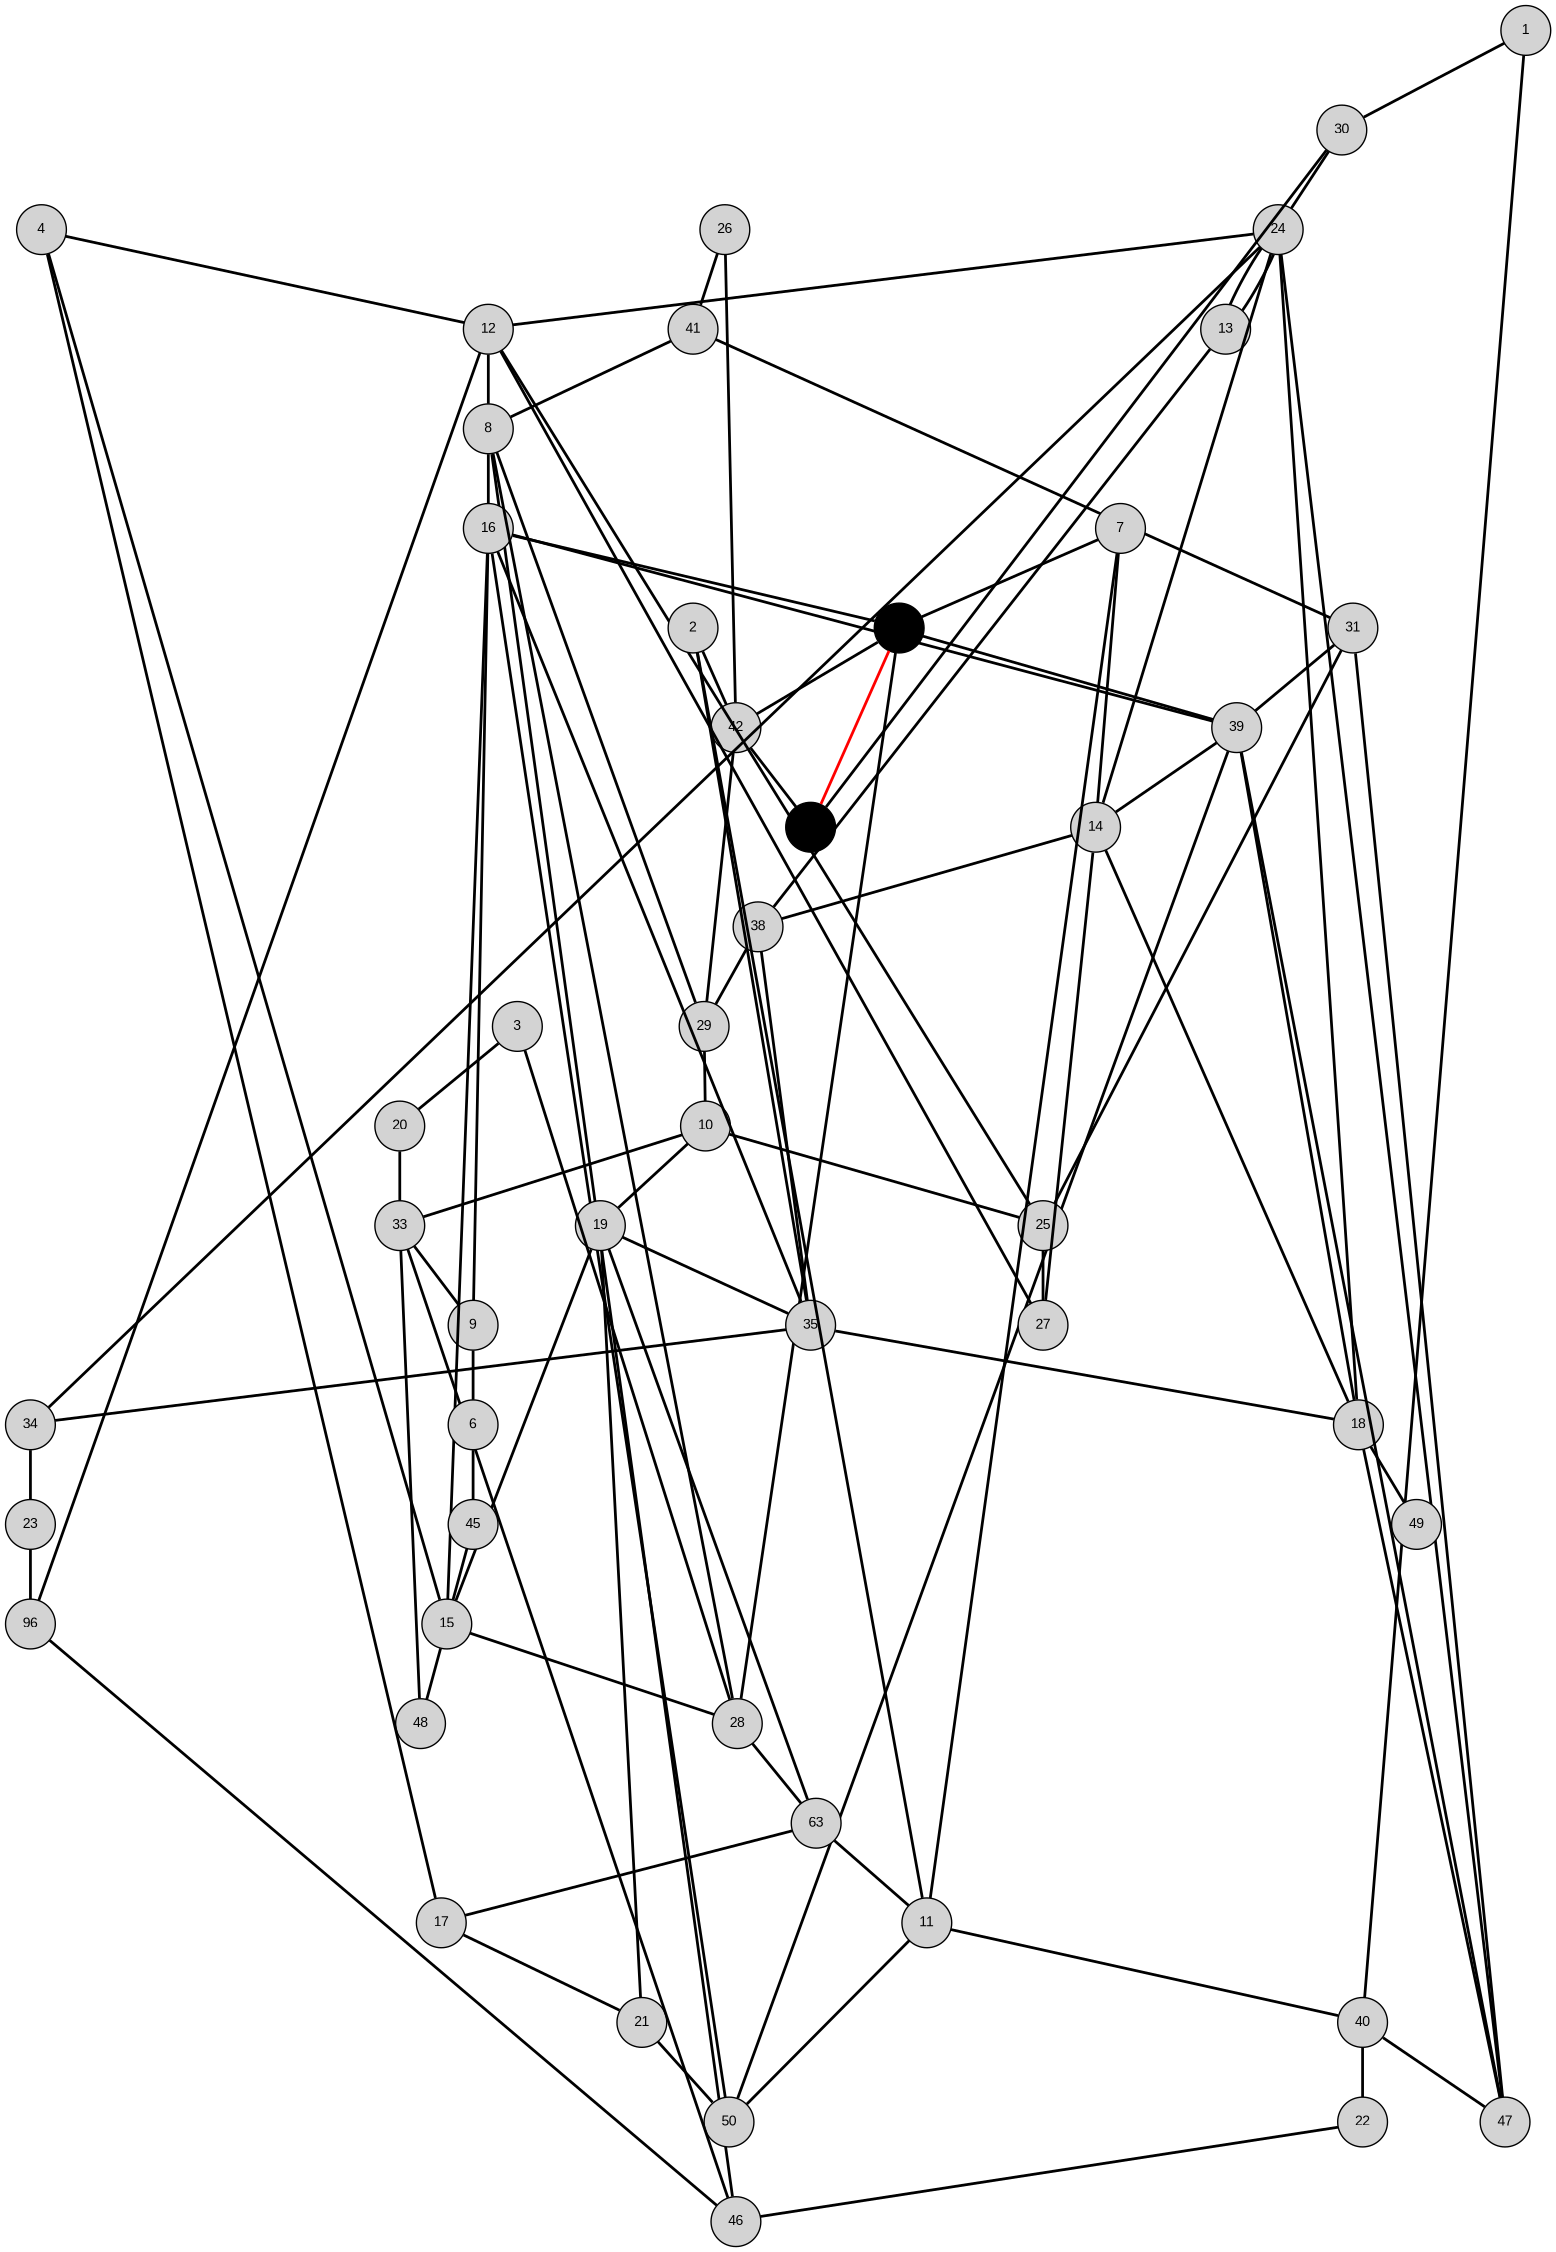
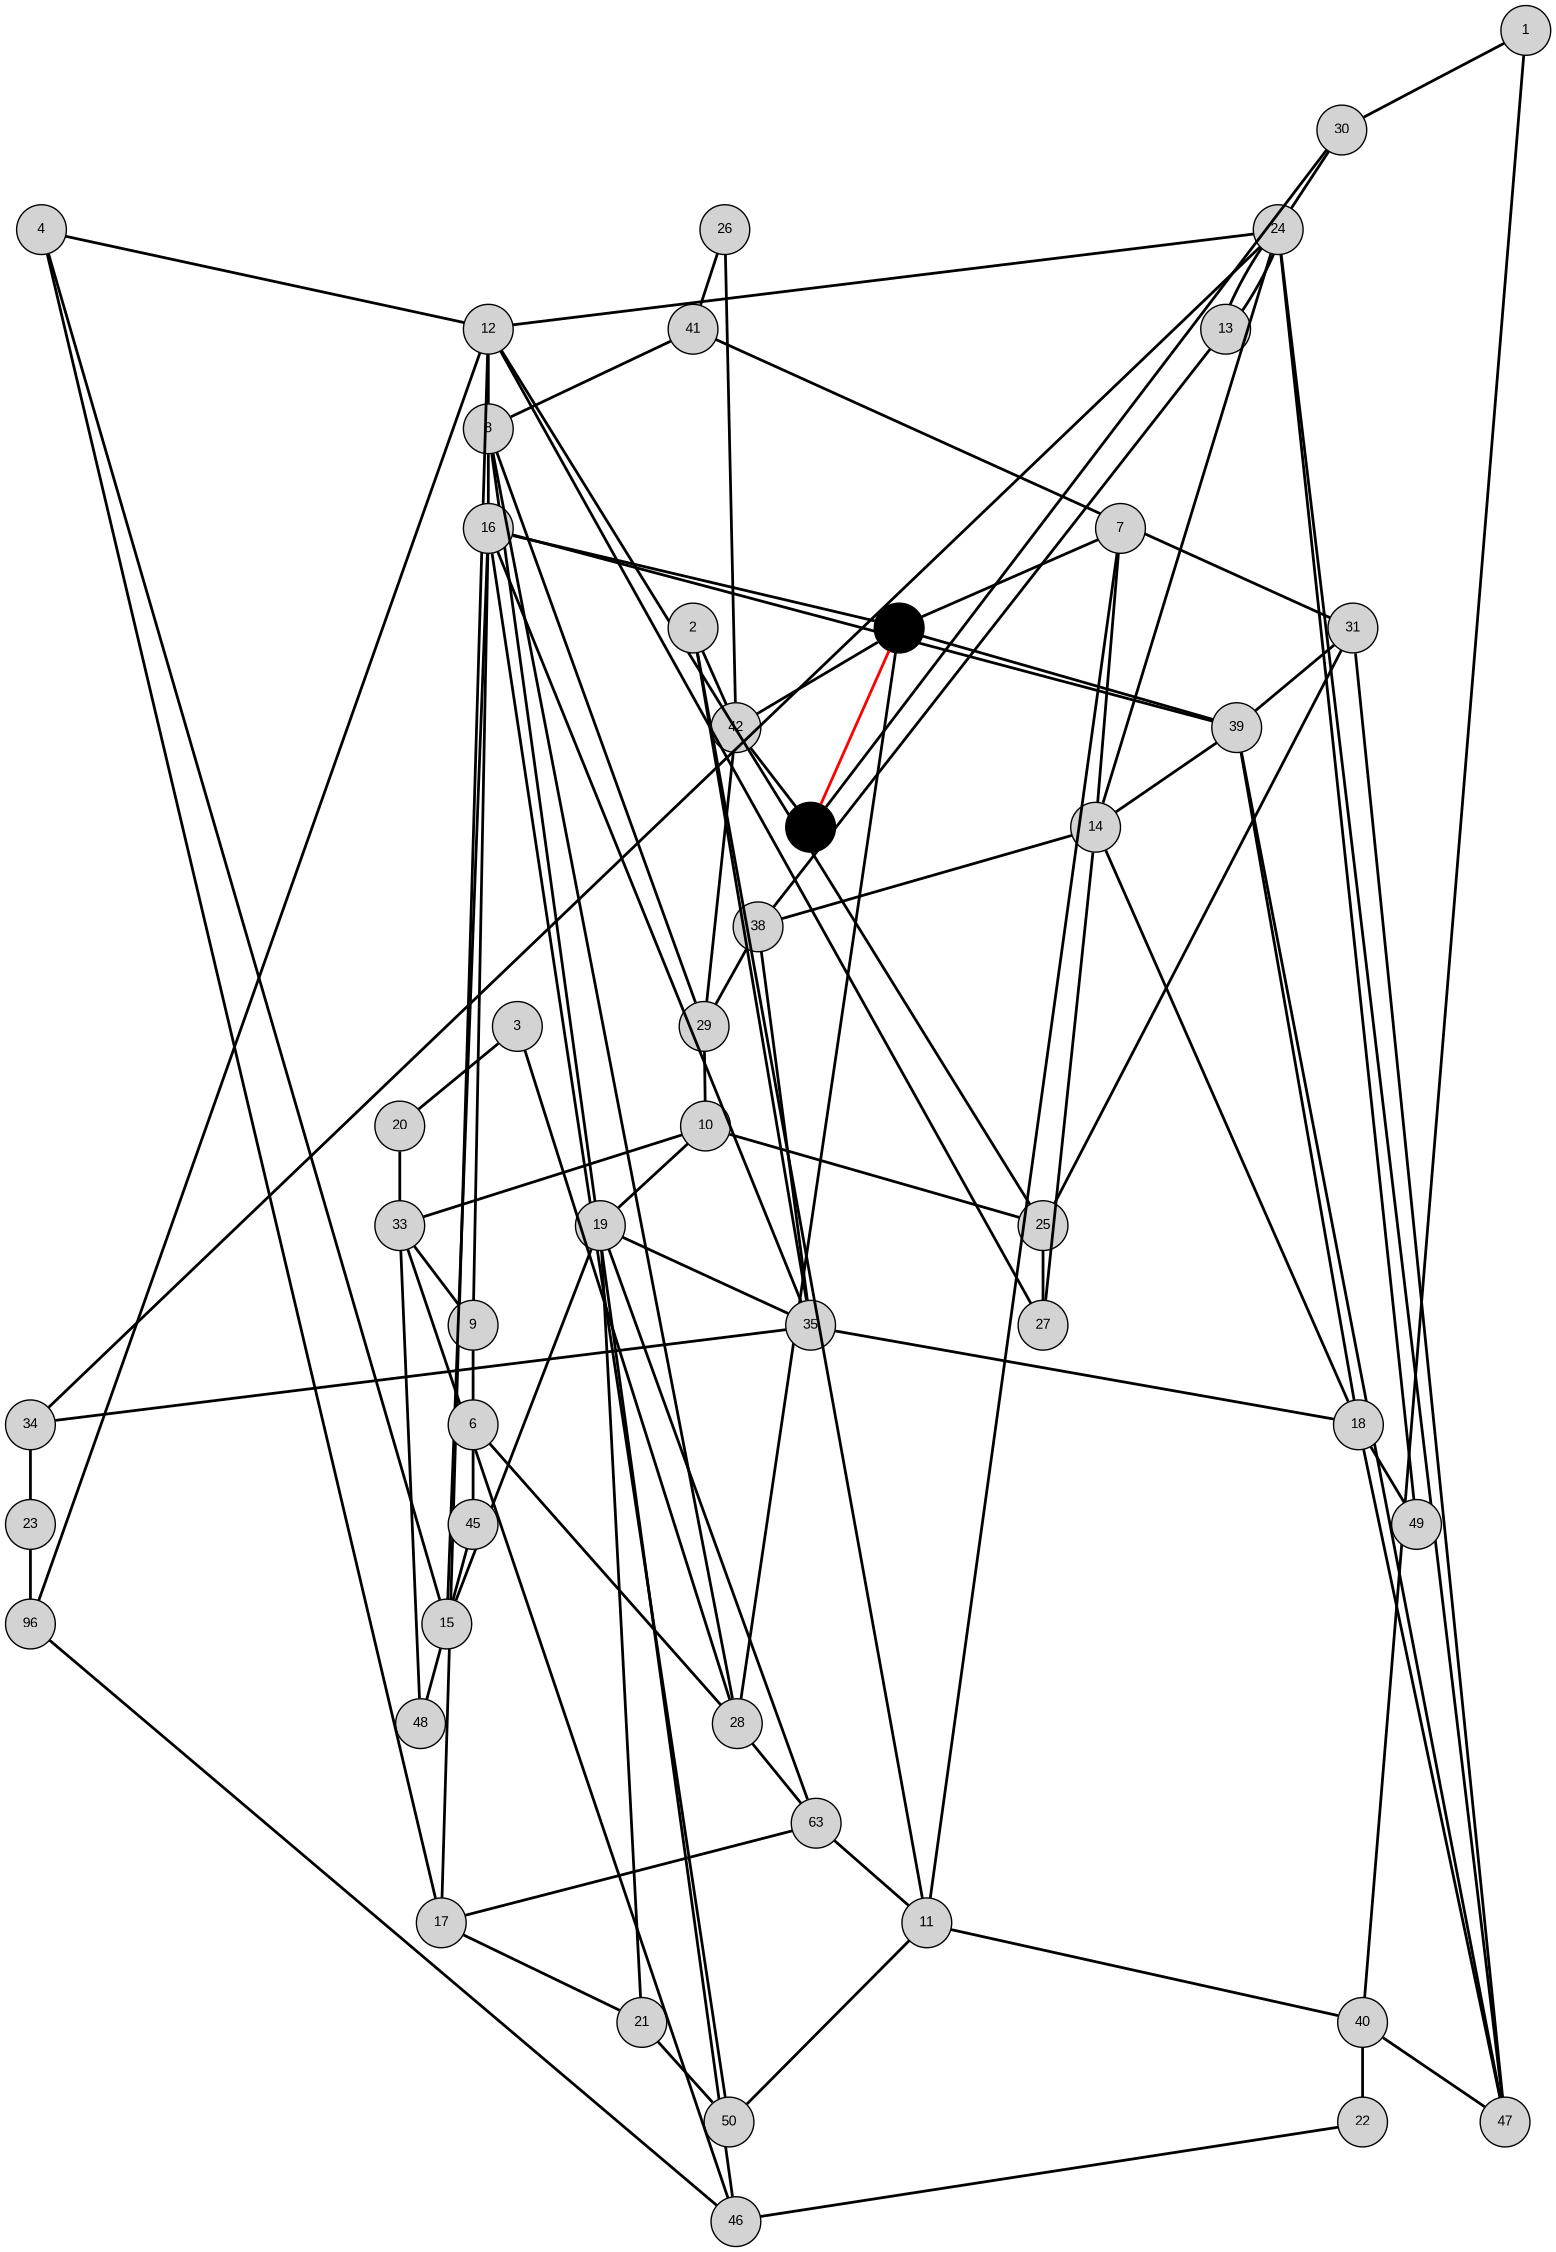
edge "24" -- "18": now "24" -- "49"
edge "12" -- "17": added
edge "39" -- "50": removed
edge "15" -- "28": now "6" -- "28"
